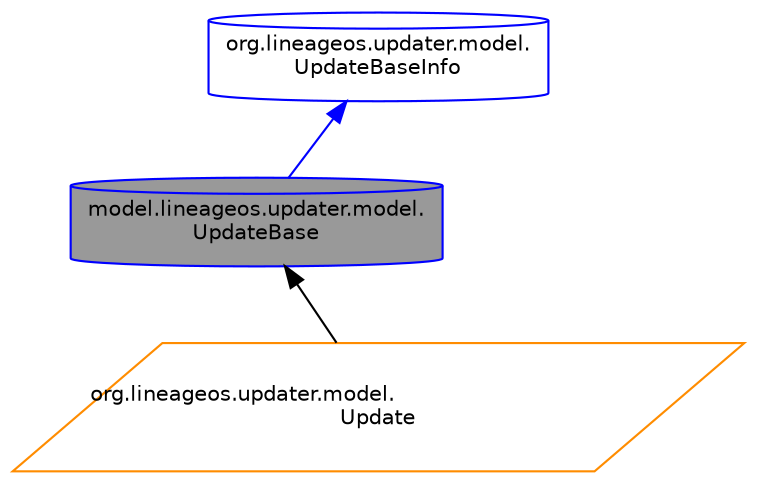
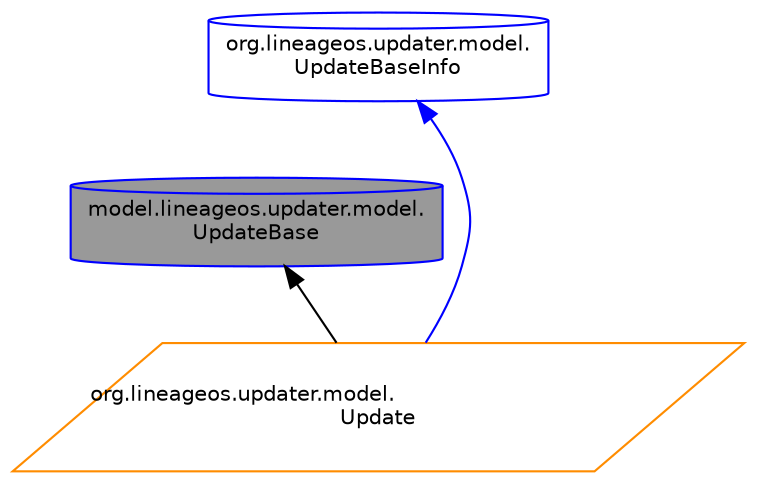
edge "model.lineageos.updater.model. UpdateBase" -> "org.lineageos.updater.model. UpdateBaseInfo": now "org.lineageos.updater.model. Update" -> "org.lineageos.updater.model. UpdateBaseInfo"
